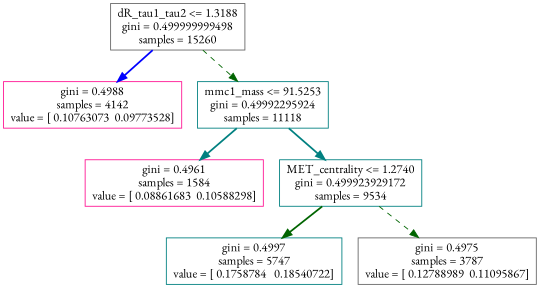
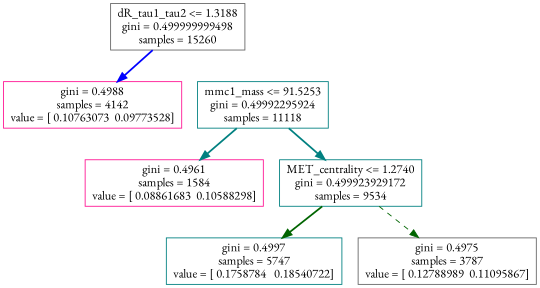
edge "dR_tau1_tau2 <= 1.3188 gini = 0.499999999498 samples = 15260" -> "mmc1_mass <= 91.5253 gini = 0.49992295924 samples = 11118": removed
